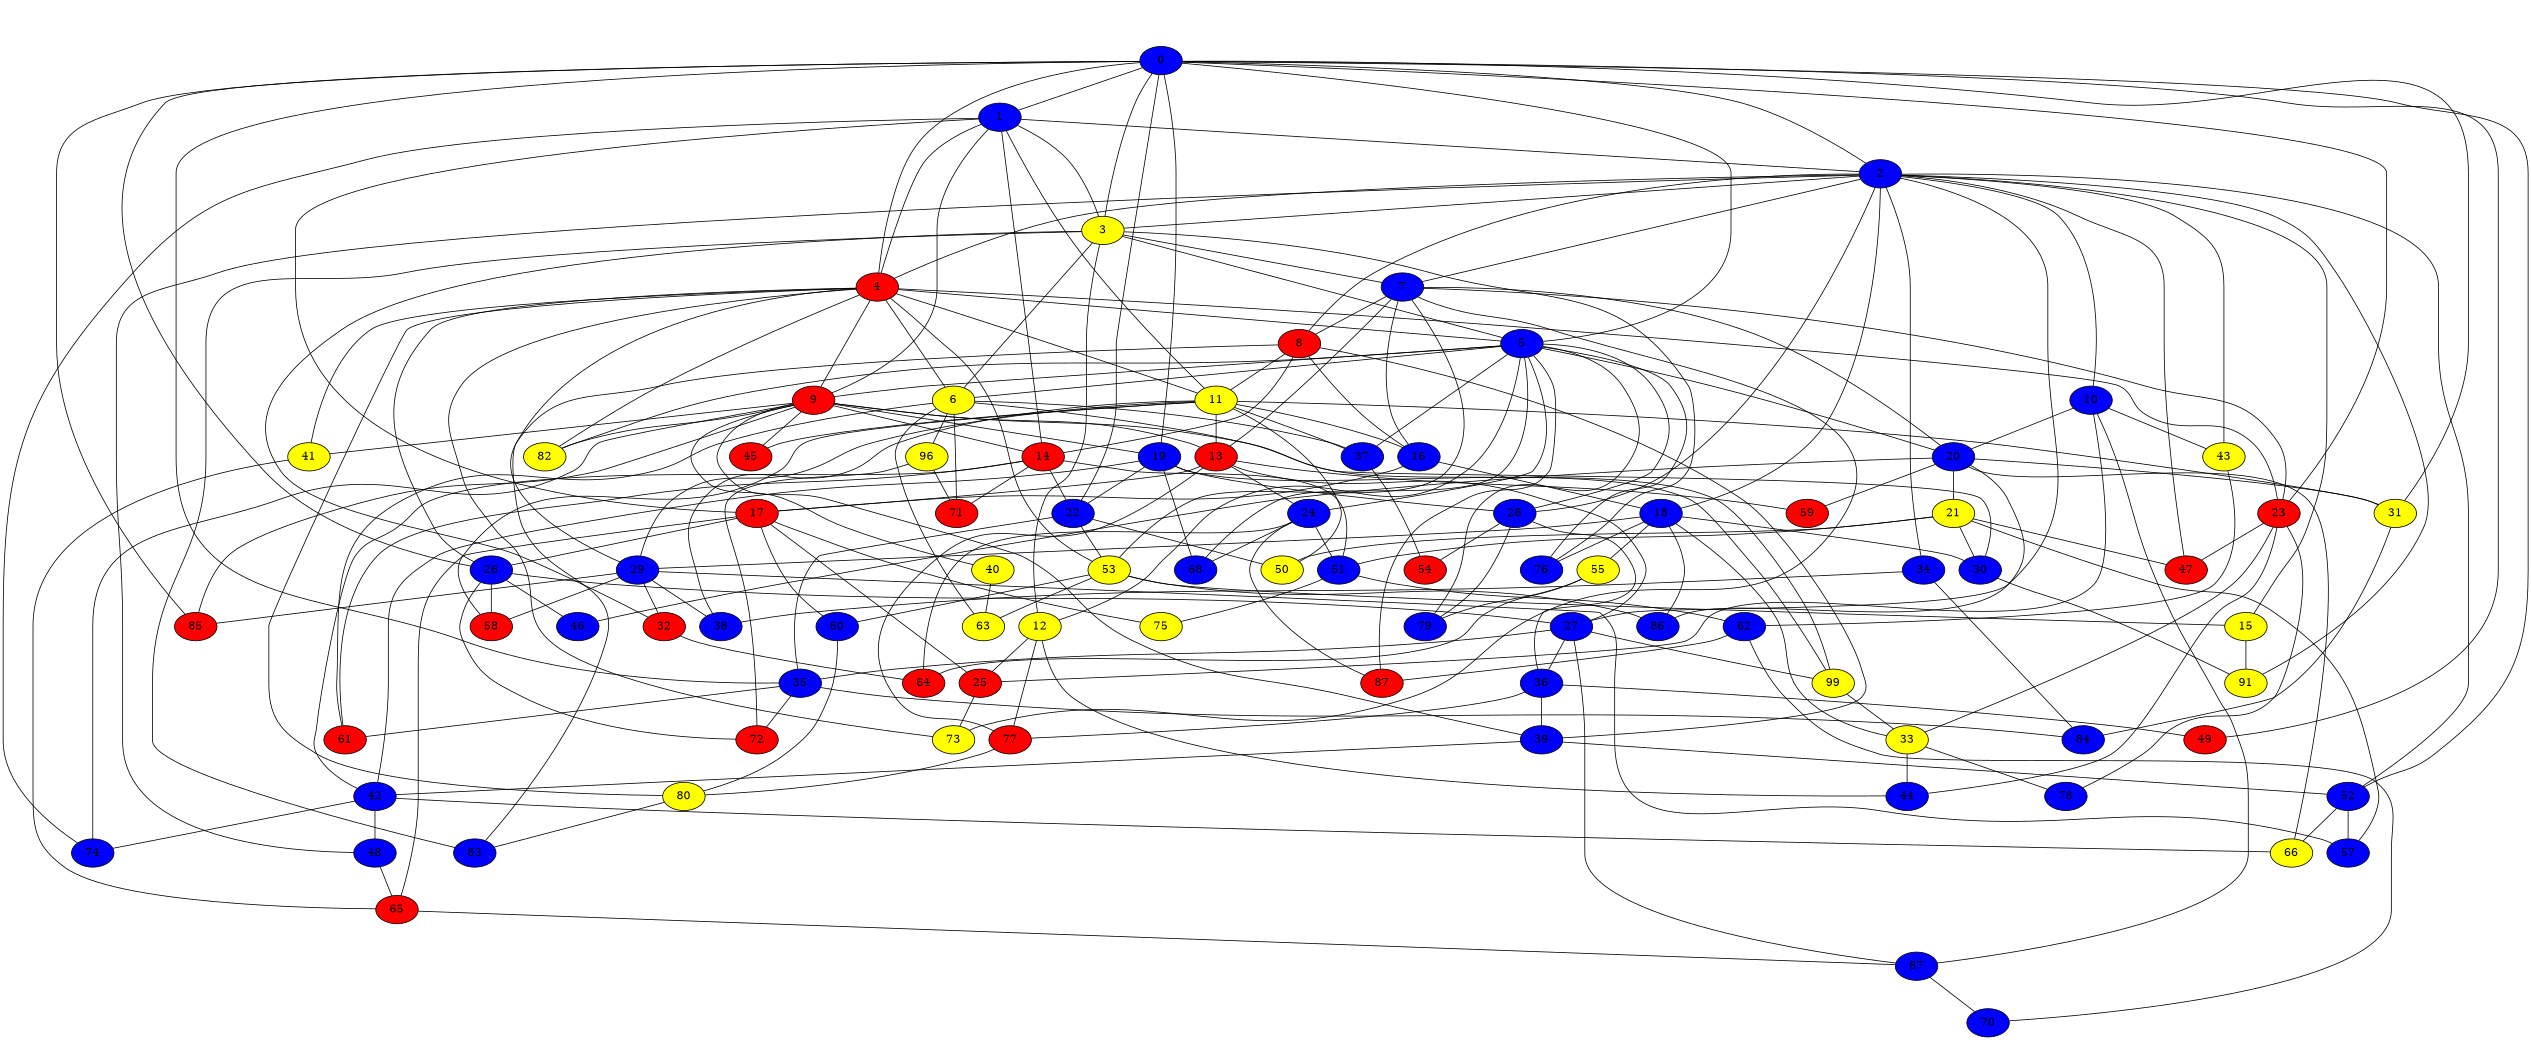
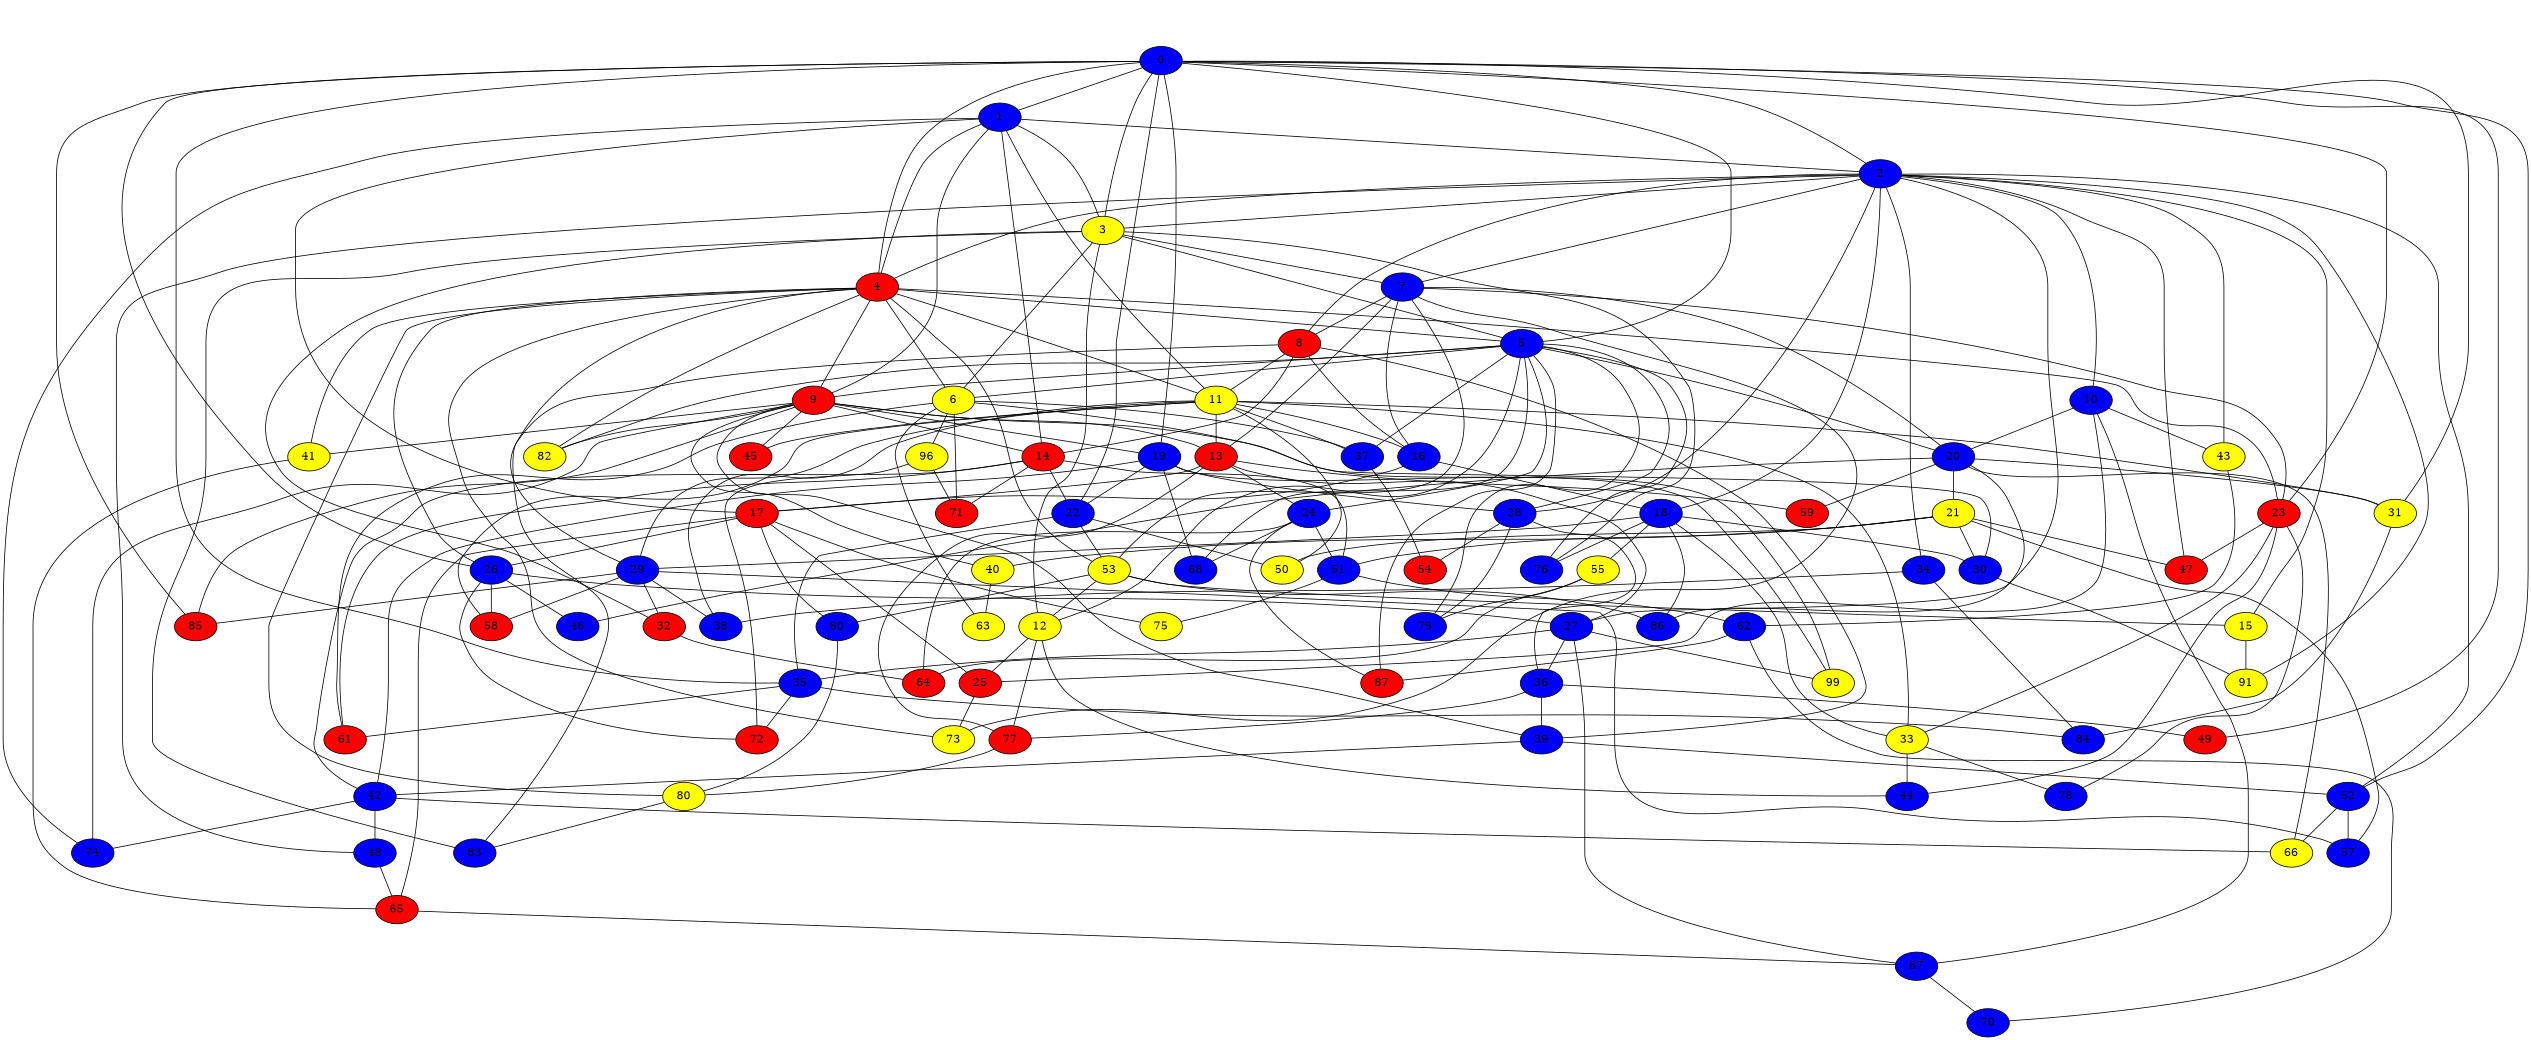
edge "21" -- "40": added
edge "53" -- "63": now "53" -- "12"
edge "99" -- "33": now "11" -- "33"
